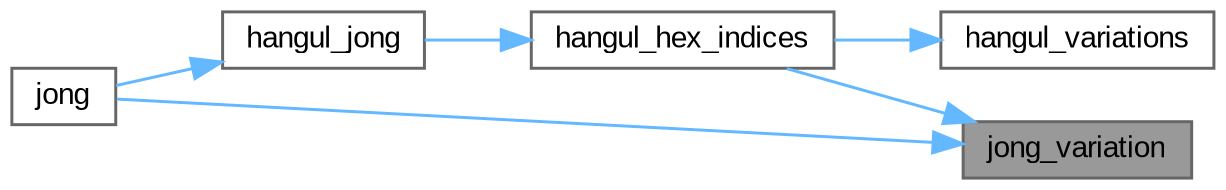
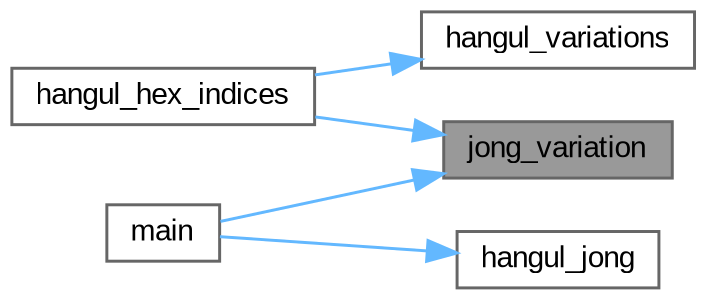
edge "hangul_jong" -> "hangul_hex_indices": removed
node "jong": label "jong" -> "main"
